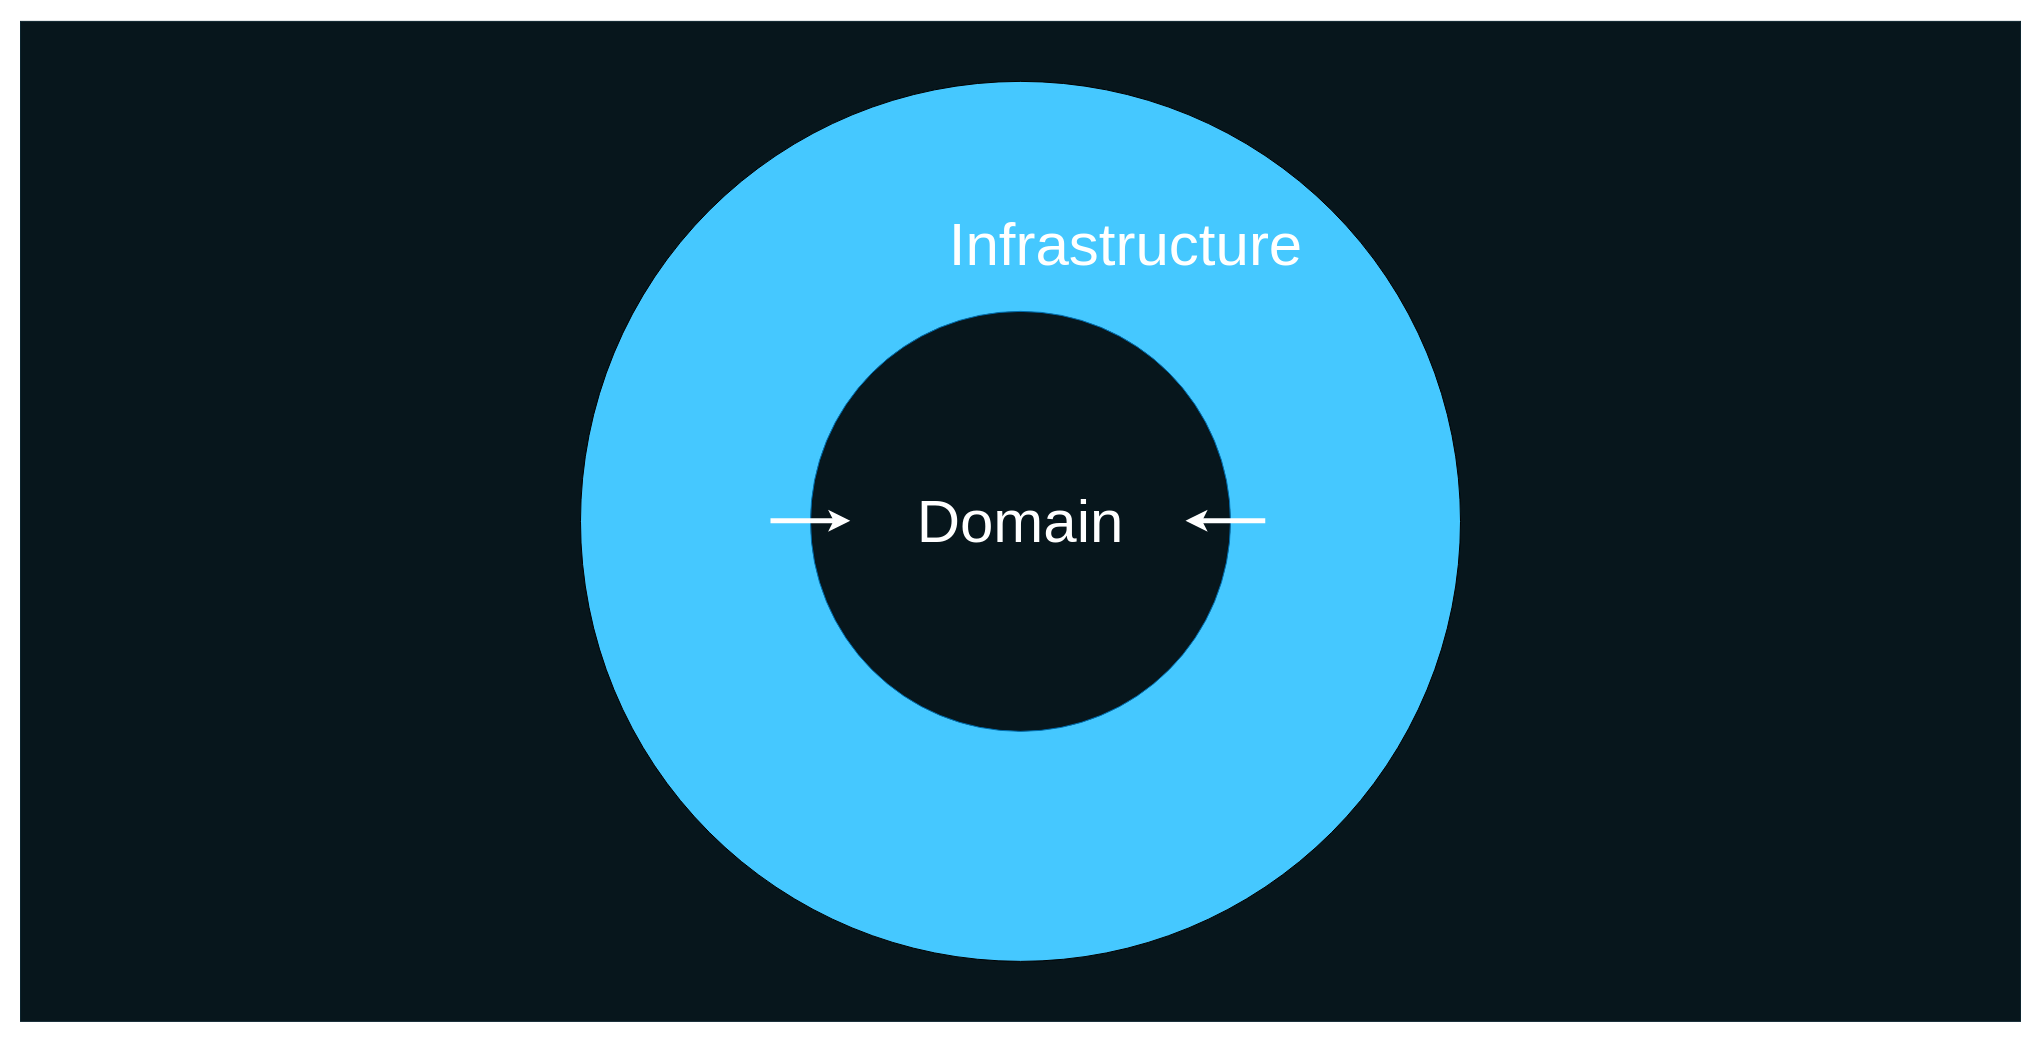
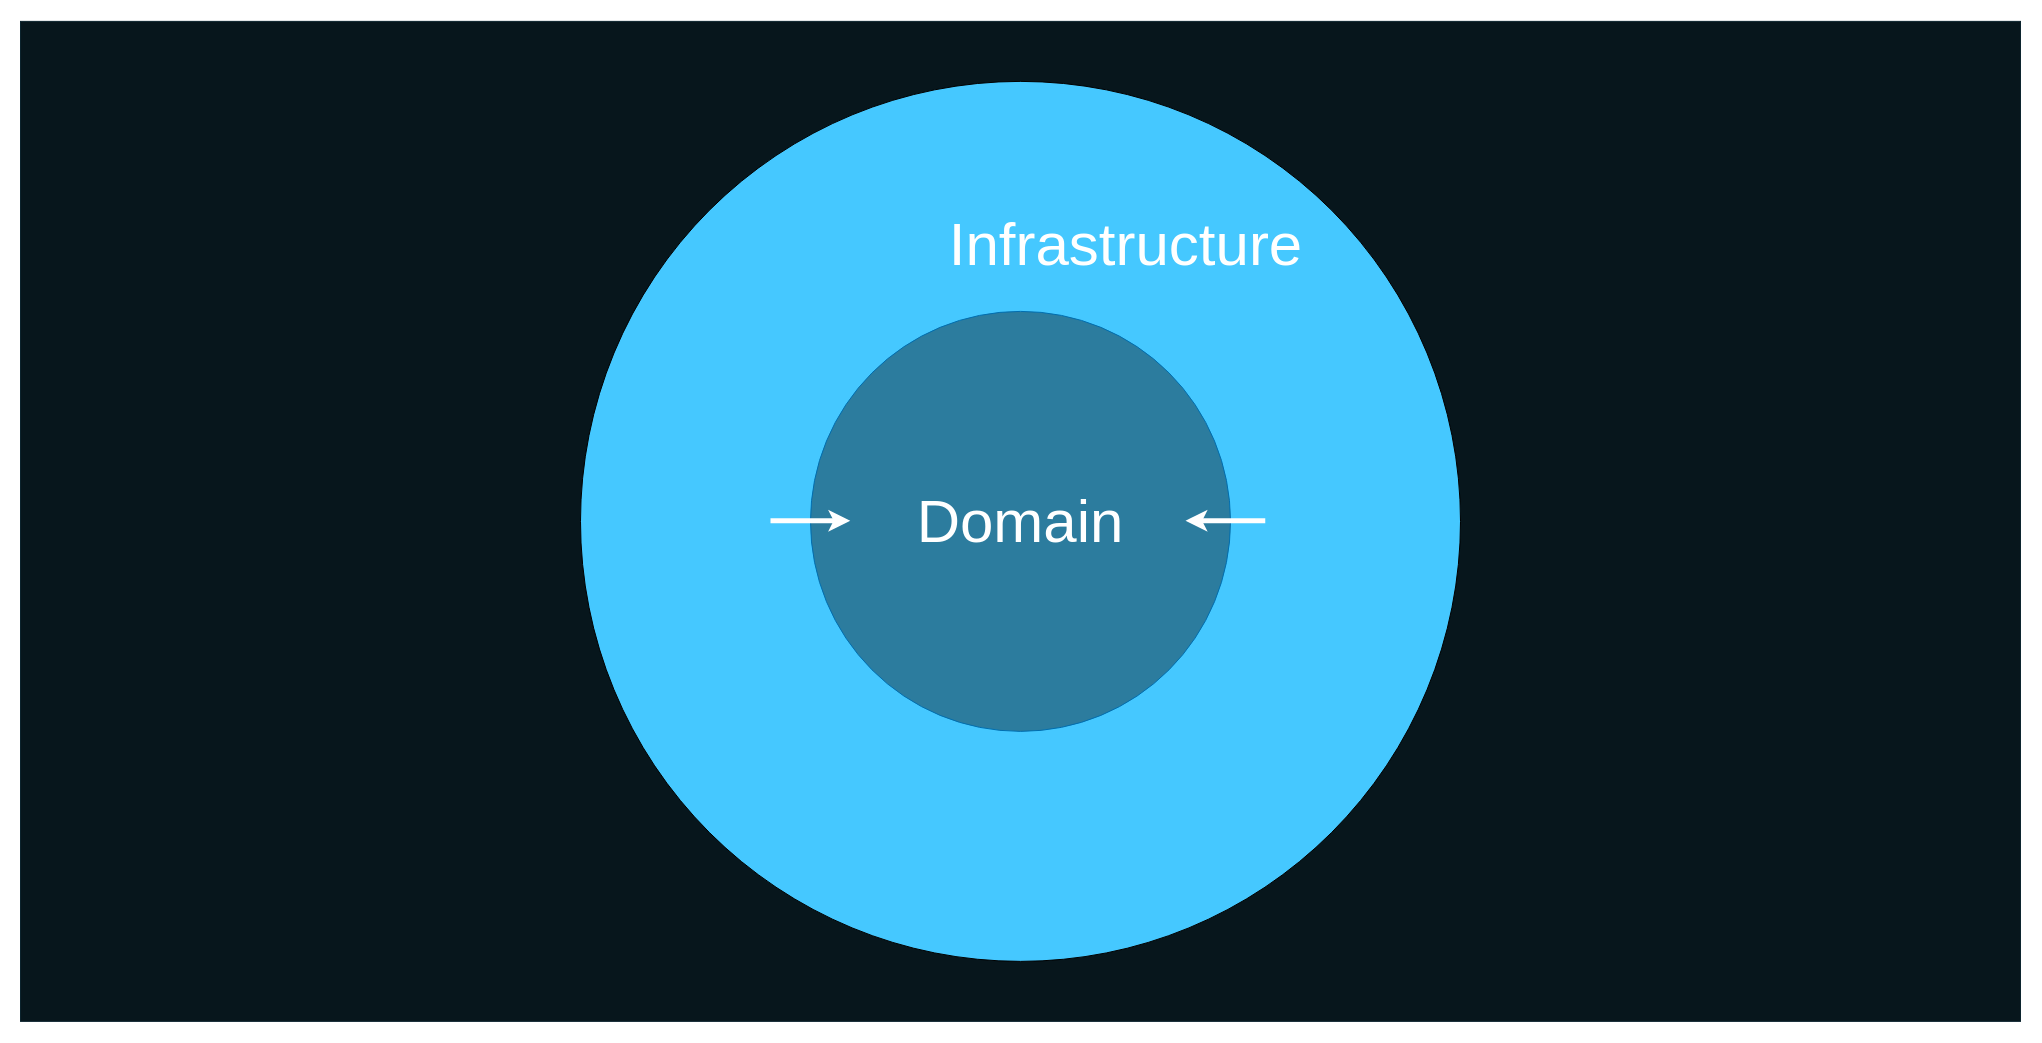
node "Domain": fillcolor #07161c -> #2c7c9e
